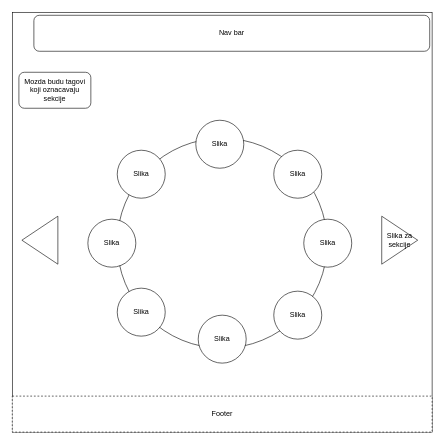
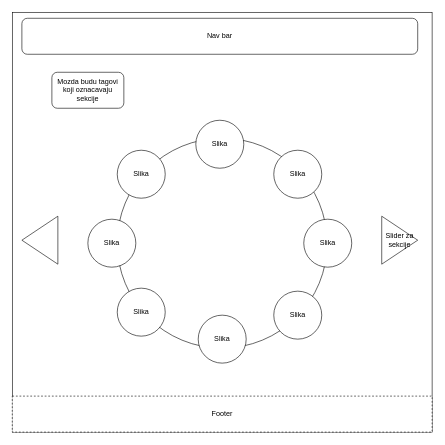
node "Nav bar": moved (232, 33) -> (220, 36)
node "Mozda budu tagovi koji oznacavaju sekcije": moved (55, 90) -> (88, 90)
node "Slika za sekcije": label "Slika za sekcije" -> "Slider za sekcije"
